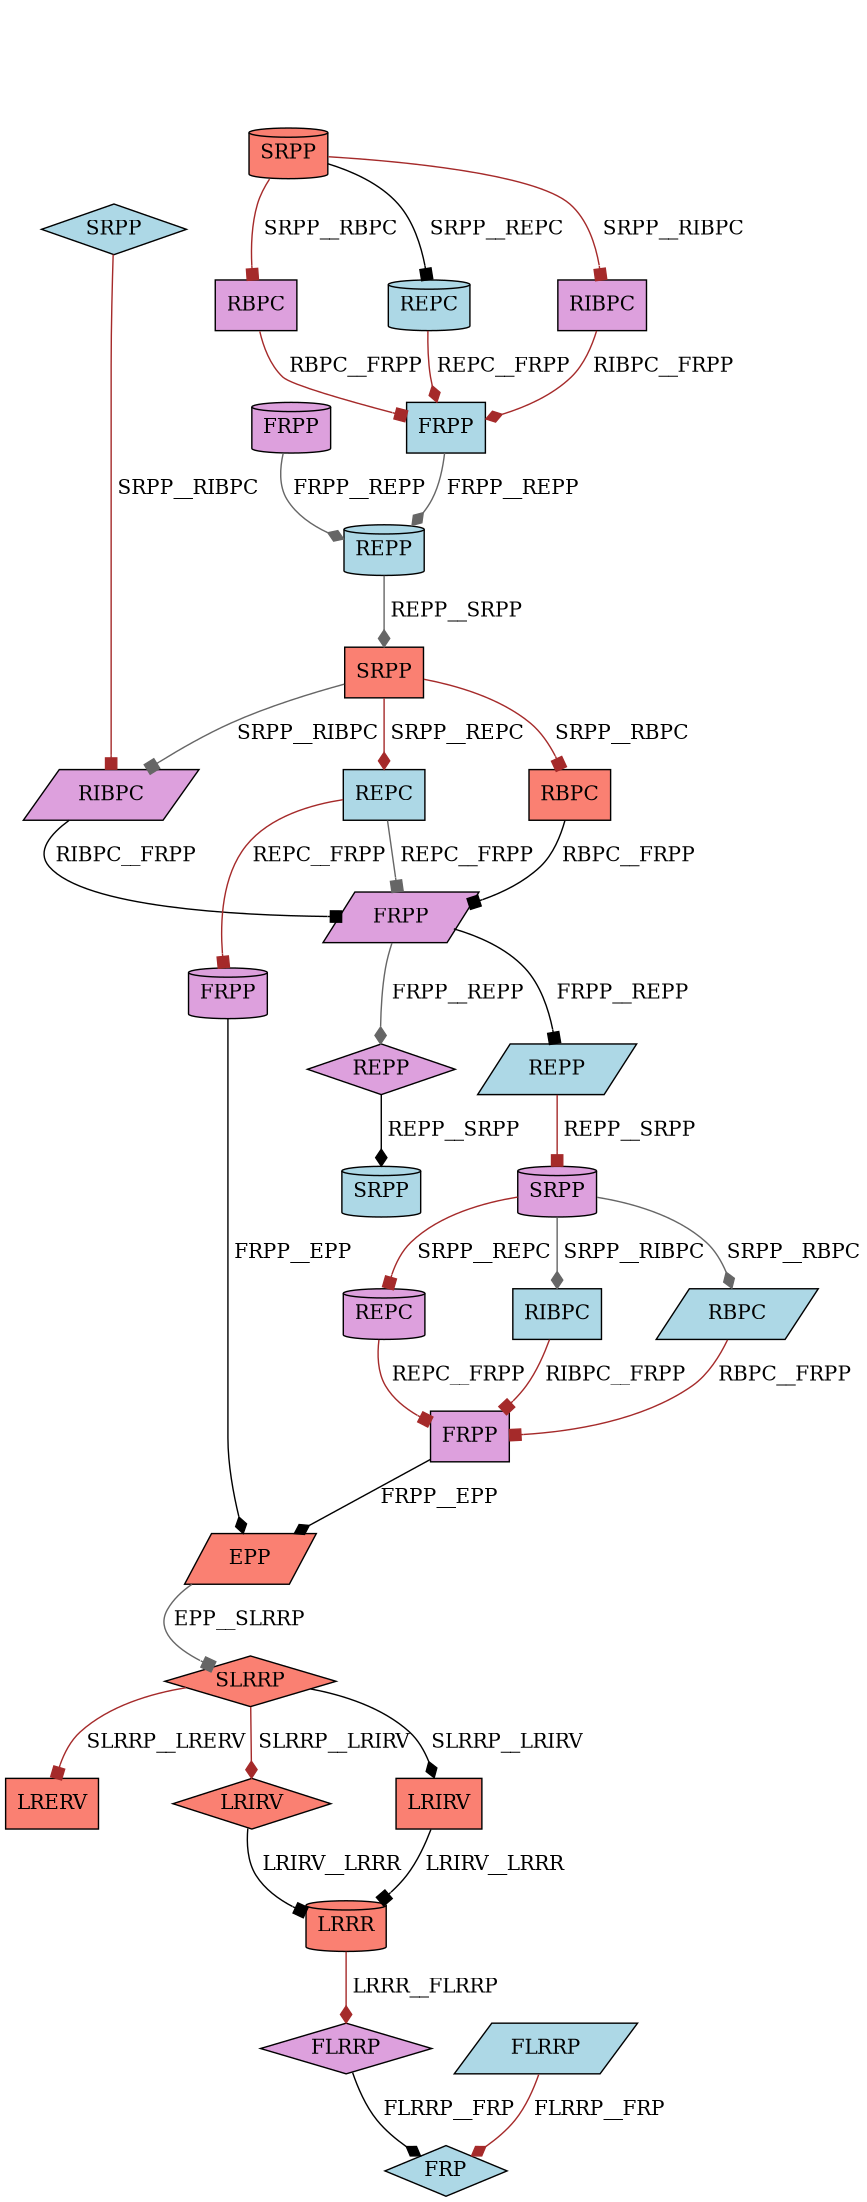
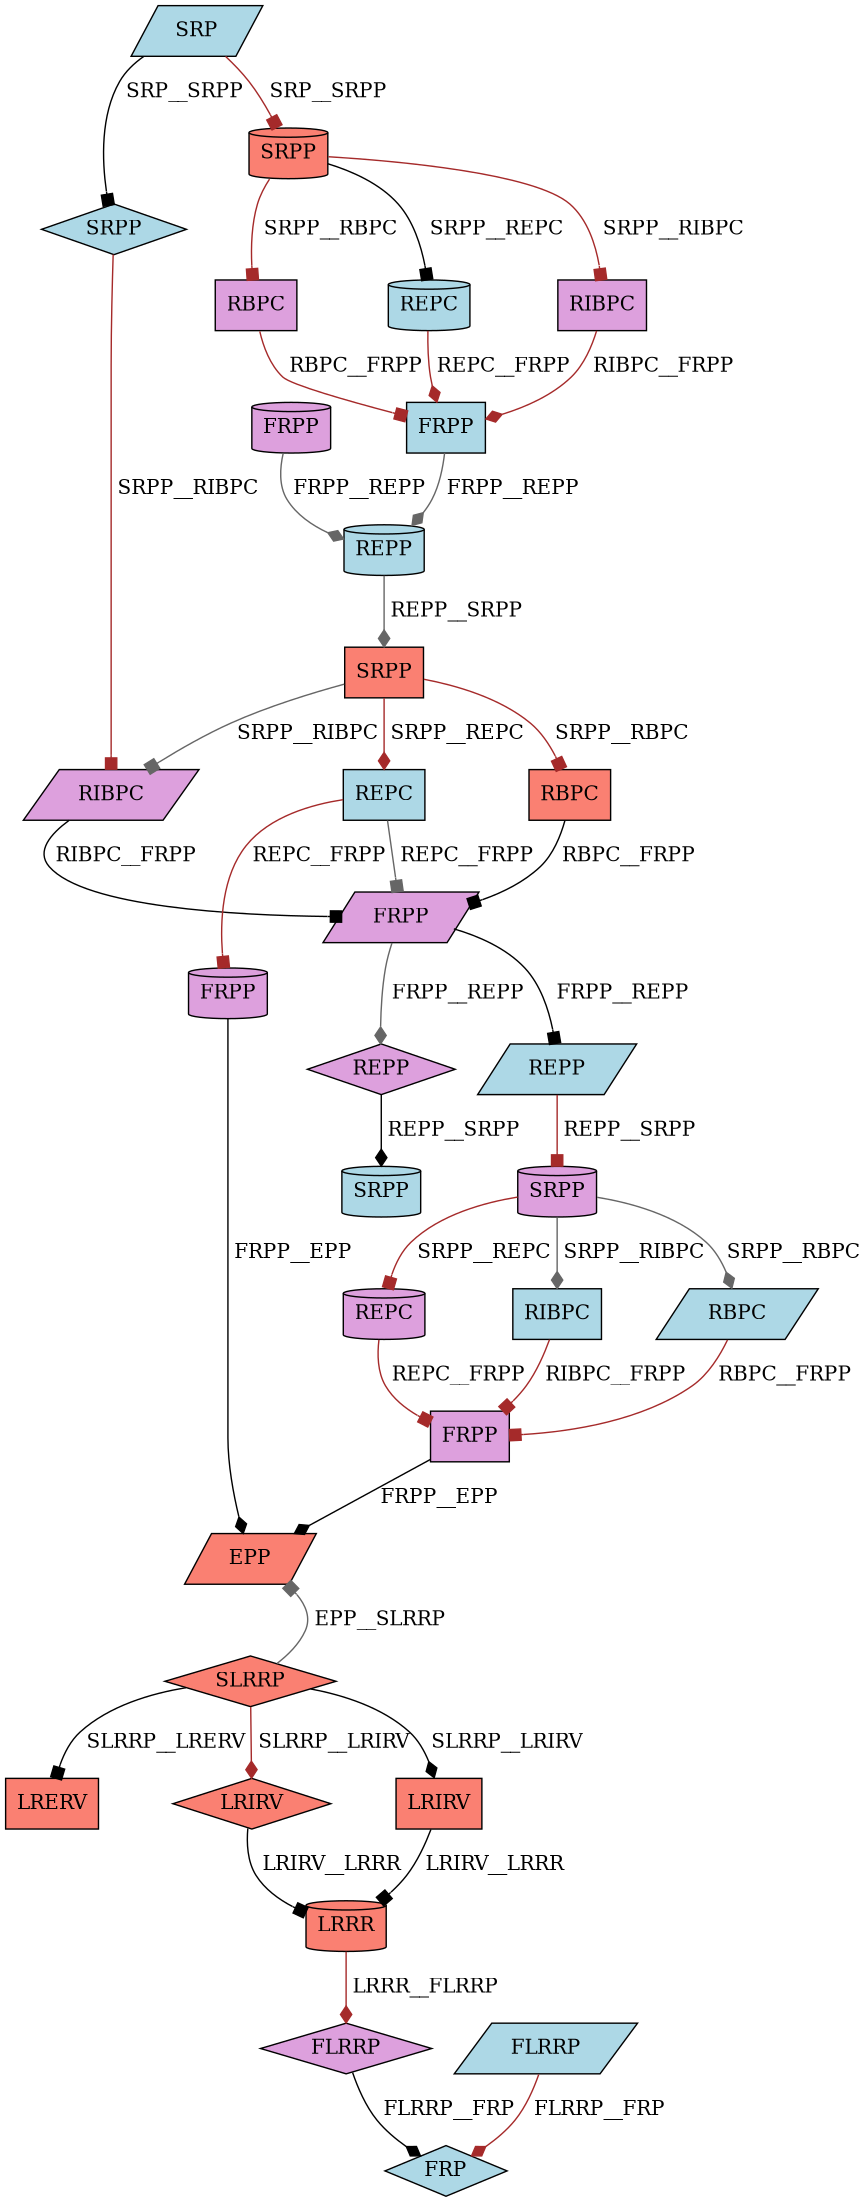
node "SRP": added
edge "EPP" -> "SLRRP": reversed
edge "SLRRP" -> "LRERV": color brown -> black
